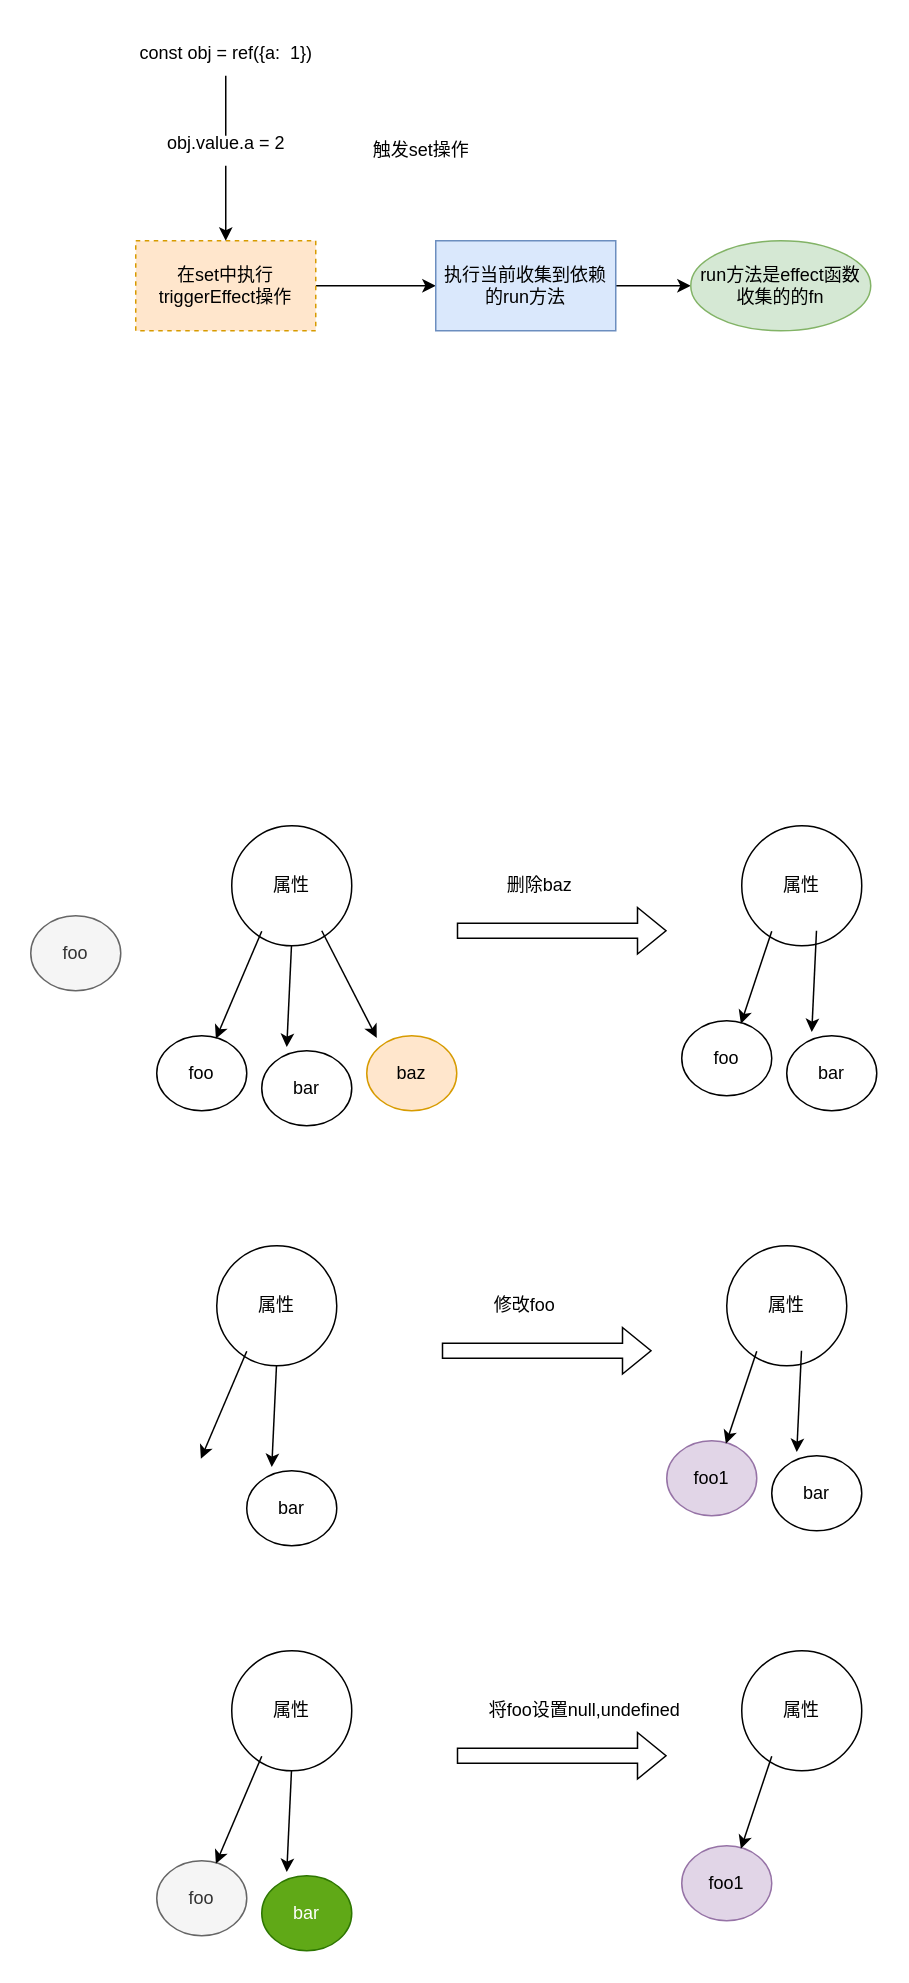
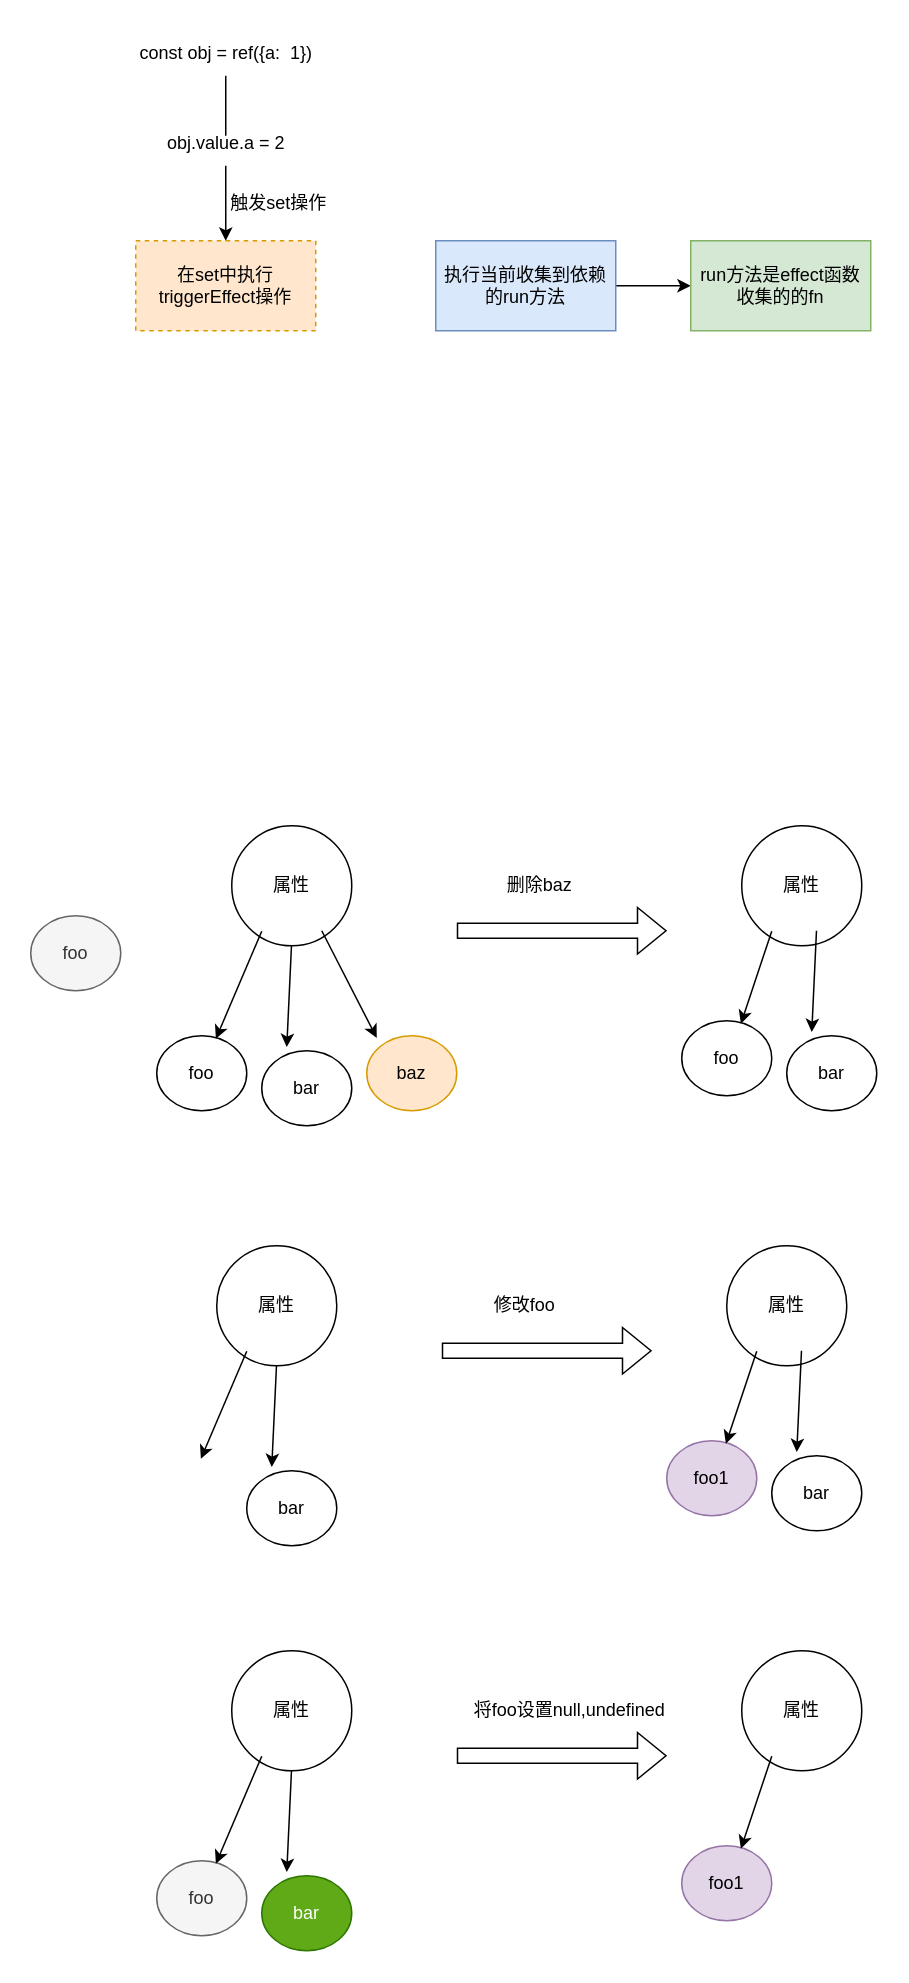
node "触发set操作": moved (421, 151) -> (278, 203)
edge "在set中执行triggerEffect操作" -> "执行当前收集到依赖的run方法": removed
node "run方法是effect函数收集的的fn": shape ellipse -> rectangle
node "将foo设置null,undefined": moved (584, 1711) -> (569, 1711)
